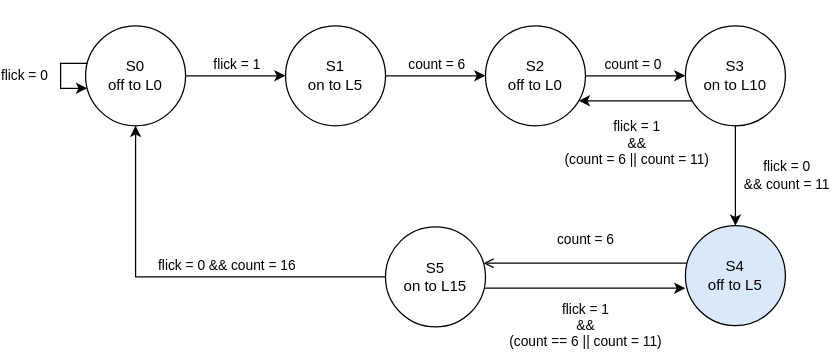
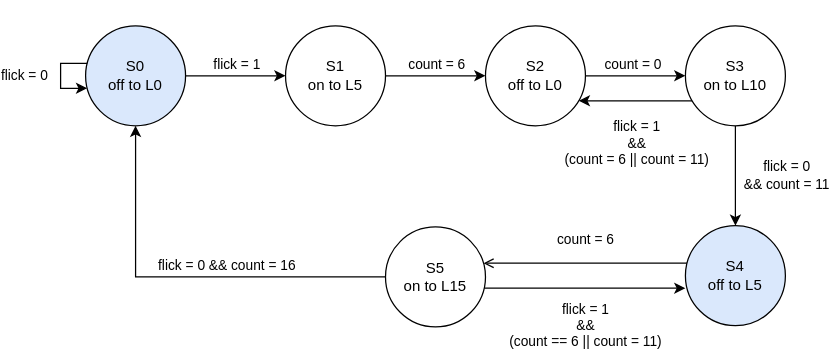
node "S0 off to L0": fillcolor #ffffff -> #dae8fc
